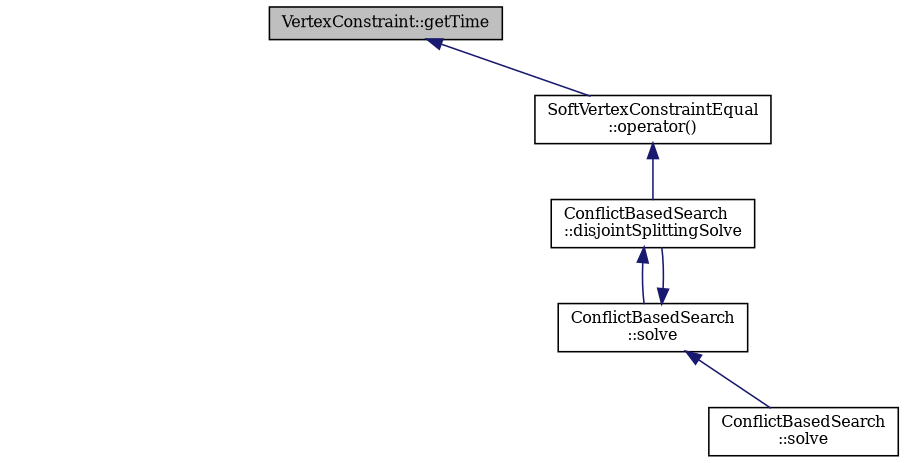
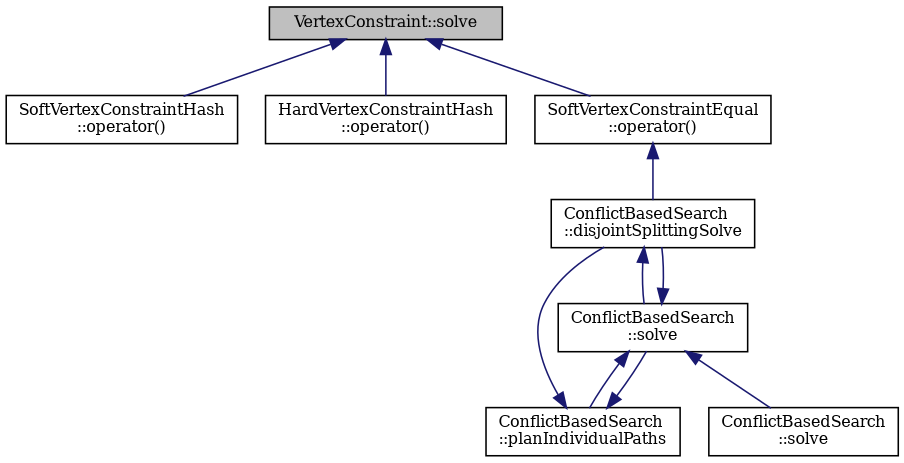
node "VertexConstraint::getTime": label "VertexConstraint::getTime" -> "VertexConstraint::solve"
node "SoftVertexConstraintHash ::operator()": added
node "HardVertexConstraintHash ::operator()": added
node "ConflictBasedSearch ::planIndividualPaths": added
